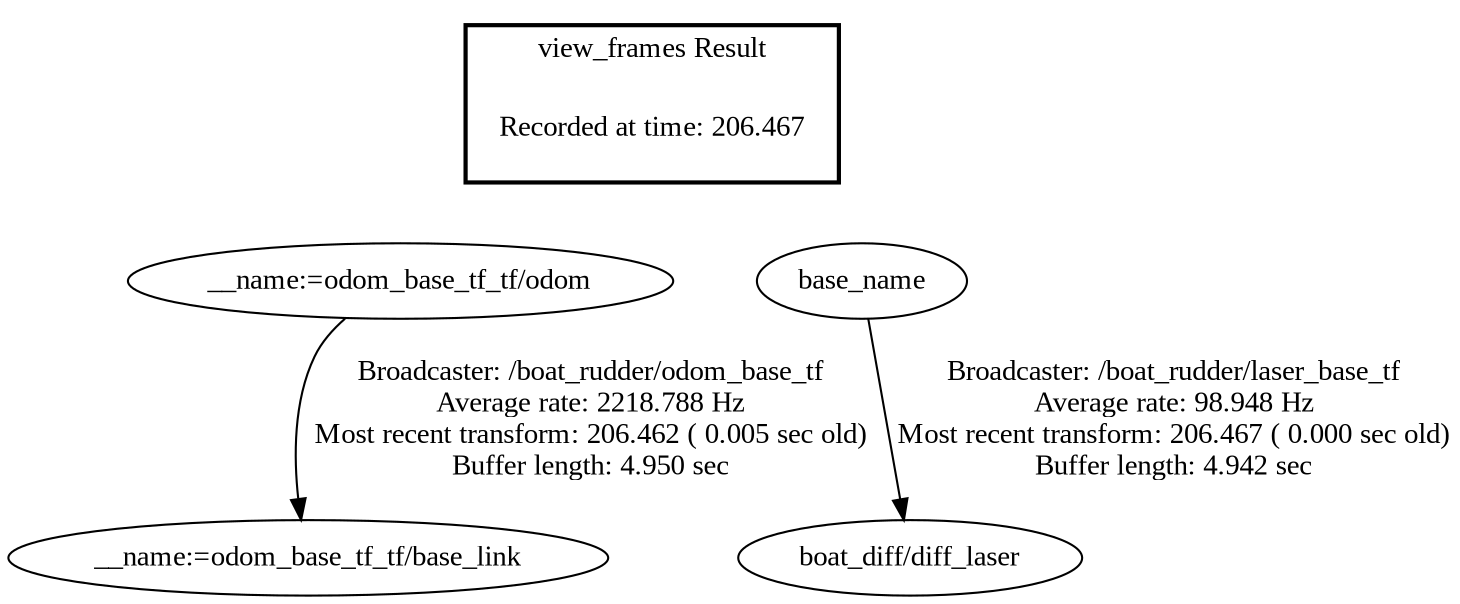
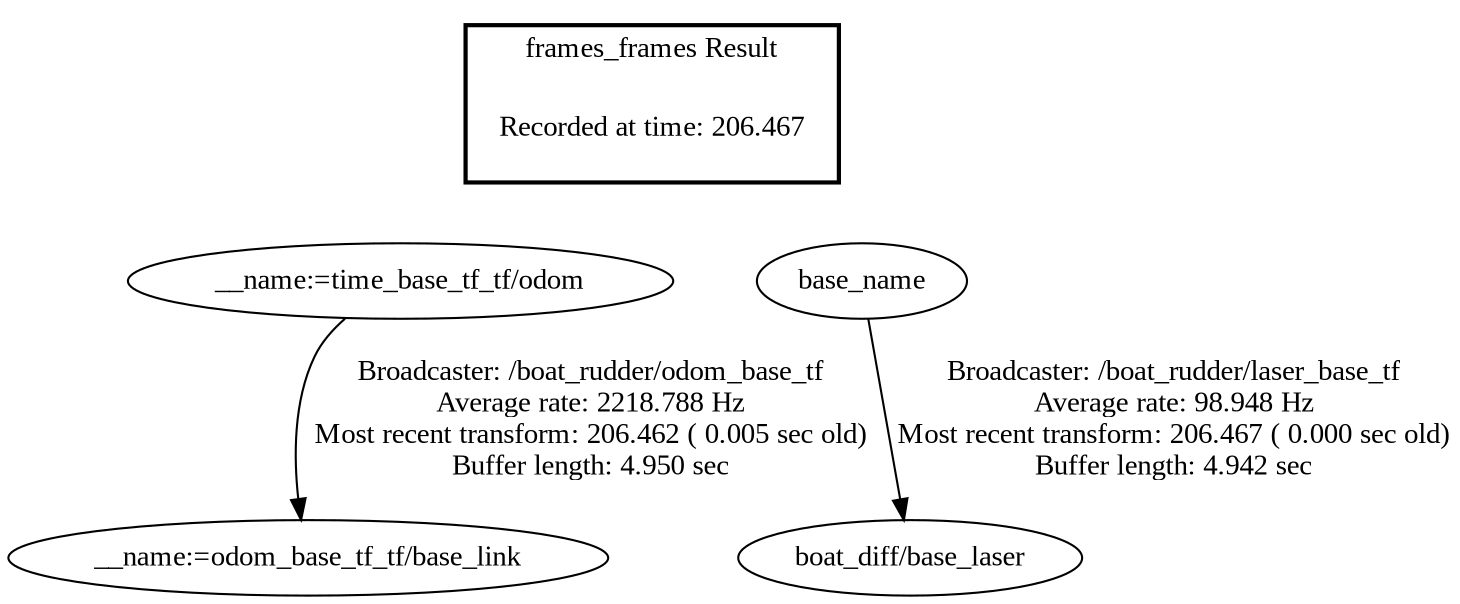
cluster "view_frames Result": label "view_frames Result" -> "frames_frames Result"
node "__name:=odom_base_tf_tf/odom": label "__name:=odom_base_tf_tf/odom" -> "__name:=time_base_tf_tf/odom"
node "boat_diff/diff_laser": label "boat_diff/diff_laser" -> "boat_diff/base_laser"
